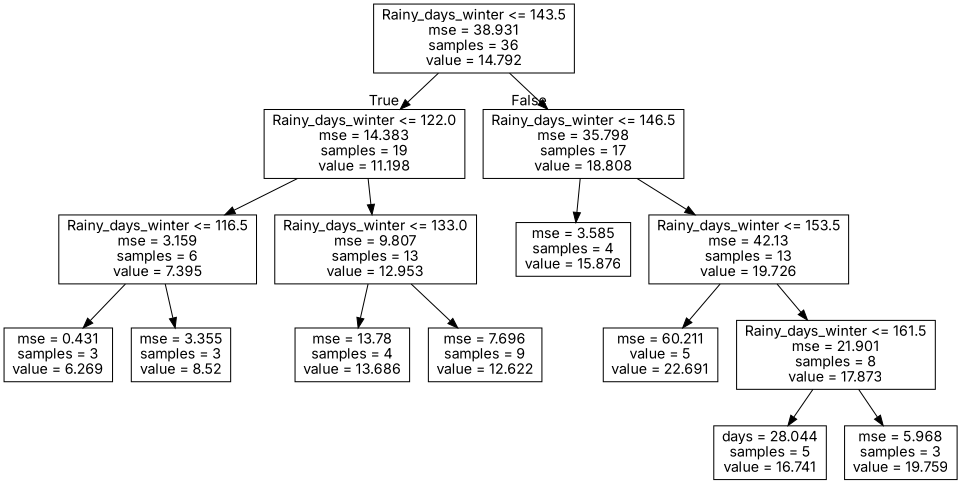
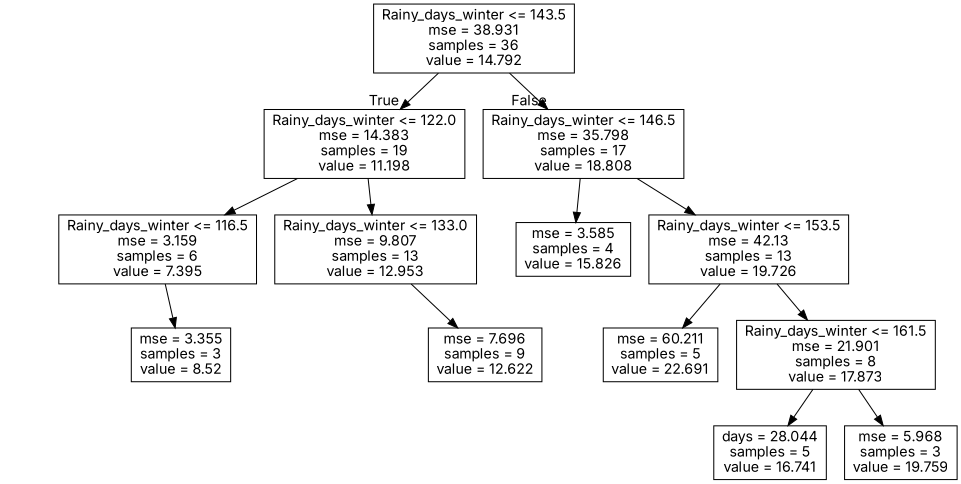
node "mse = 3.585 samples = 4 value = 15.876": label "mse = 3.585 samples = 4 value = 15.876" -> "mse = 3.585 samples = 4 value = 15.826"
node "mse = 0.431 samples = 3 value = 6.269": removed
node "mse = 13.78 samples = 4 value = 13.686": removed
node "mse = 60.211 value = 5 value = 22.691": label "mse = 60.211 value = 5 value = 22.691" -> "mse = 60.211 samples = 5 value = 22.691"
